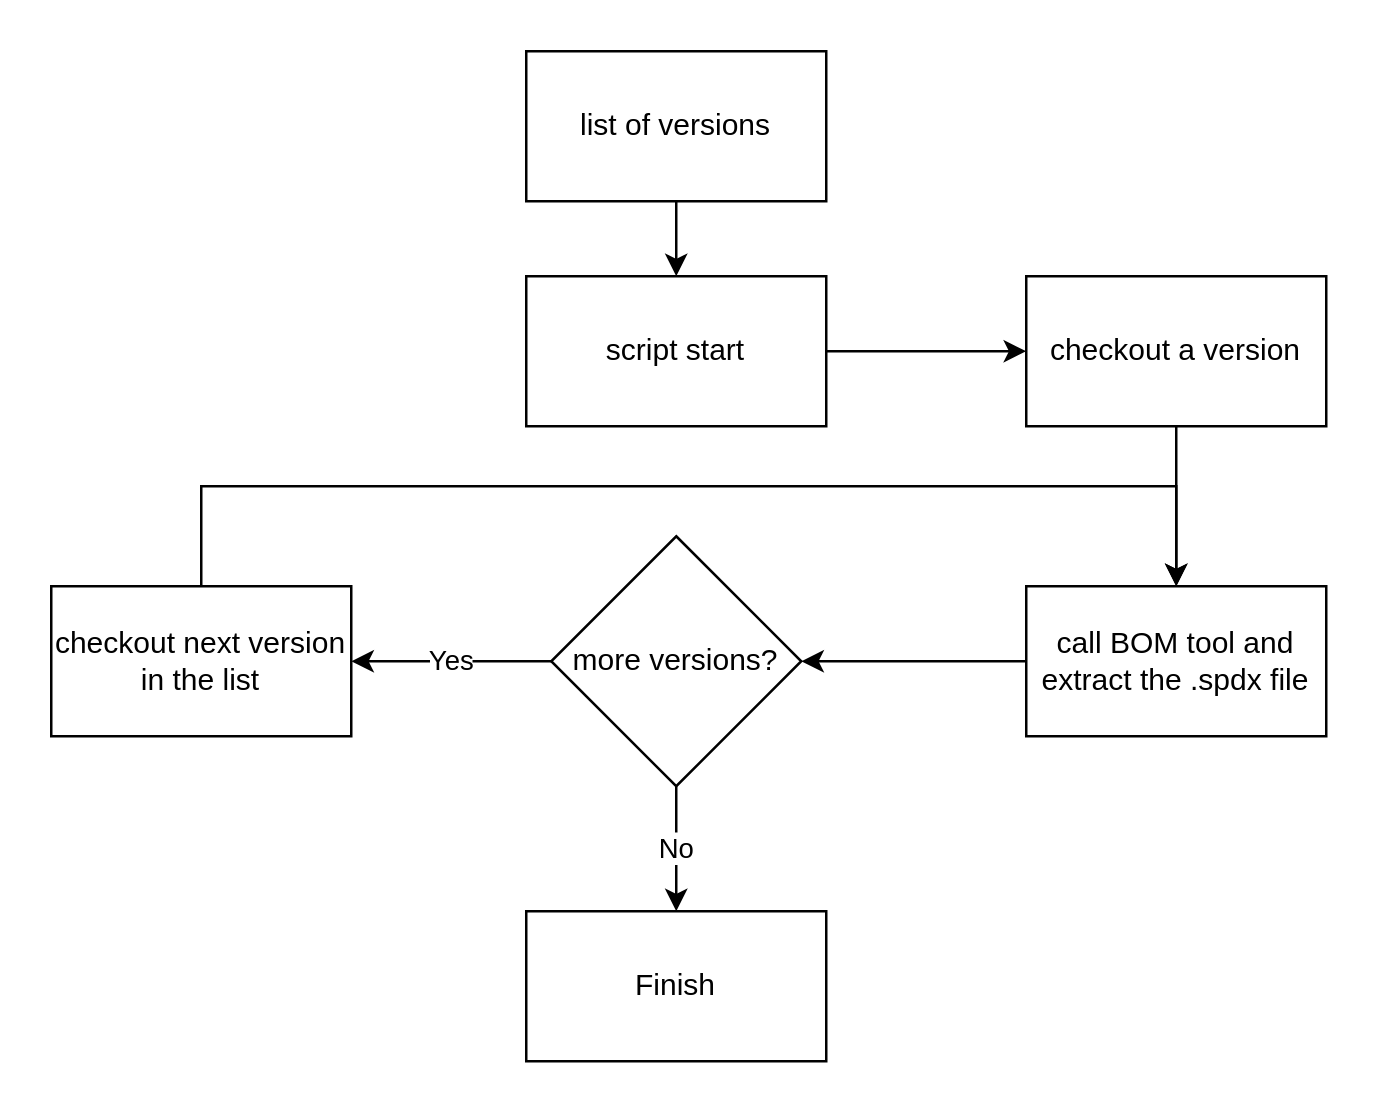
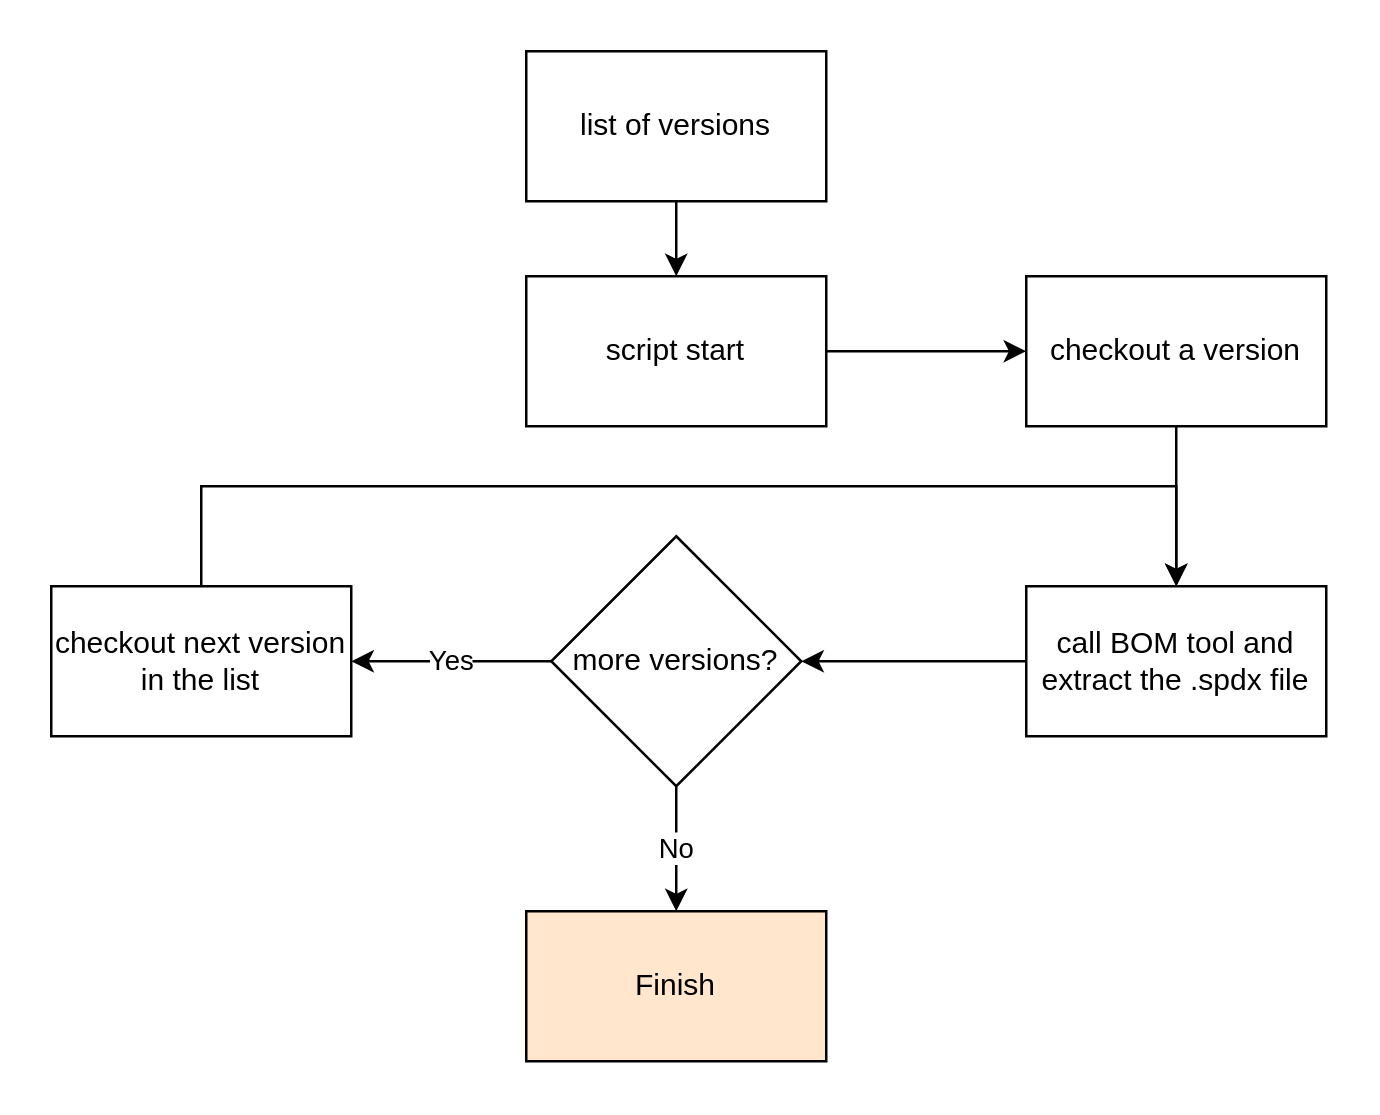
node "Finish": fillcolor #ffffff -> #ffe6cc
